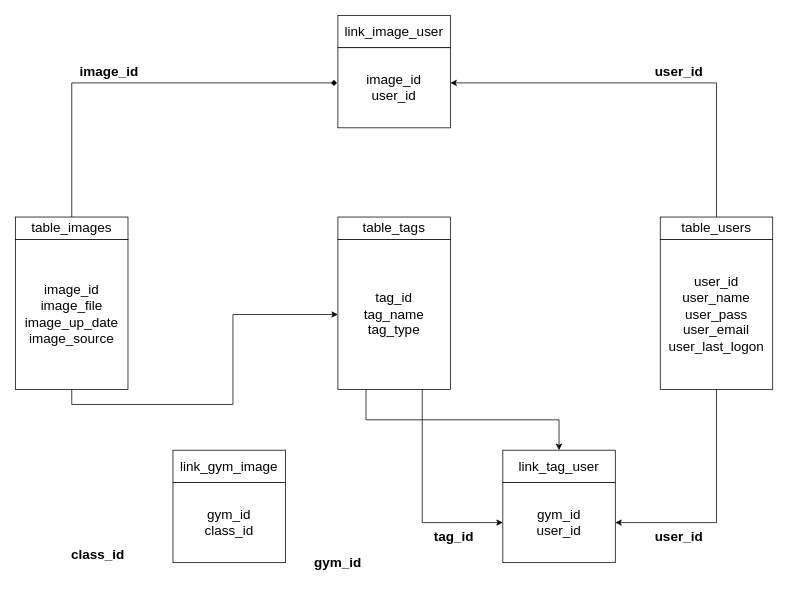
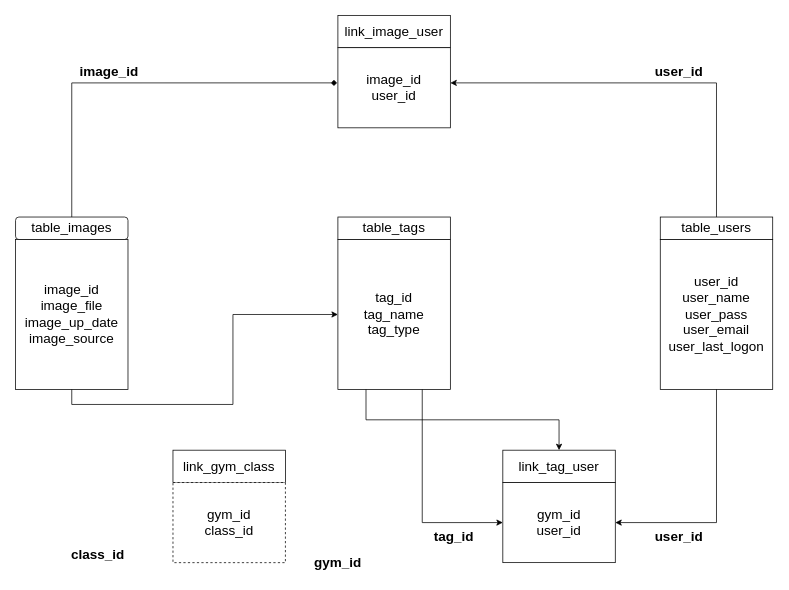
node "table_images": shape rectangle -> rounded rectangle
node "link_gym_image": label "link_gym_image" -> "link_gym_class"
node "gym_id class_id": style solid -> dashed
